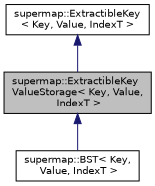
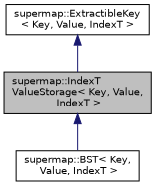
node "supermap::ExtractibleKey ValueStorage< Key, Value, IndexT >": label "supermap::ExtractibleKey ValueStorage< Key, Value, IndexT >" -> "supermap::IndexT ValueStorage< Key, Value, IndexT >"
